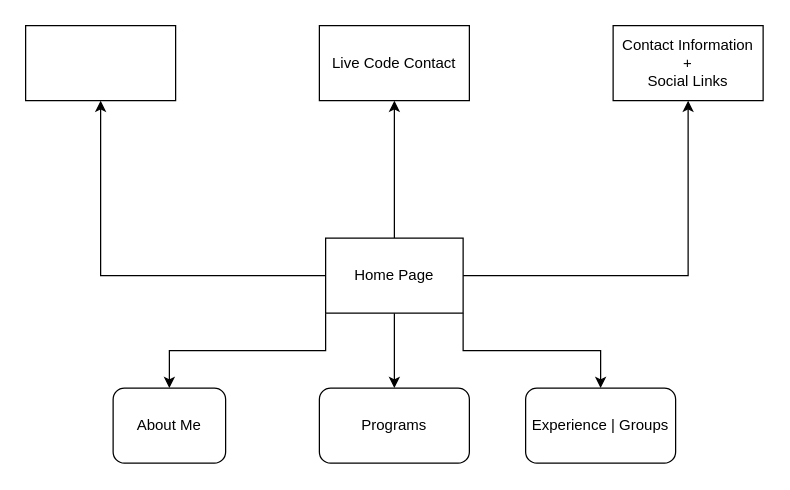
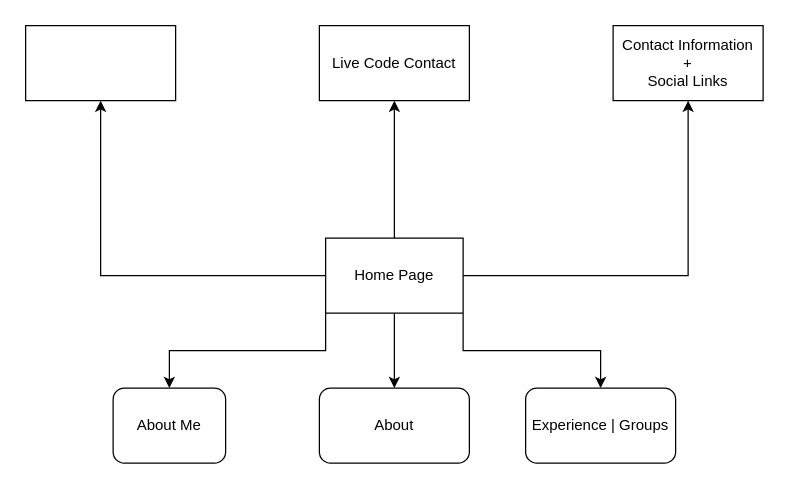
node "Programs": label "Programs" -> "About"
